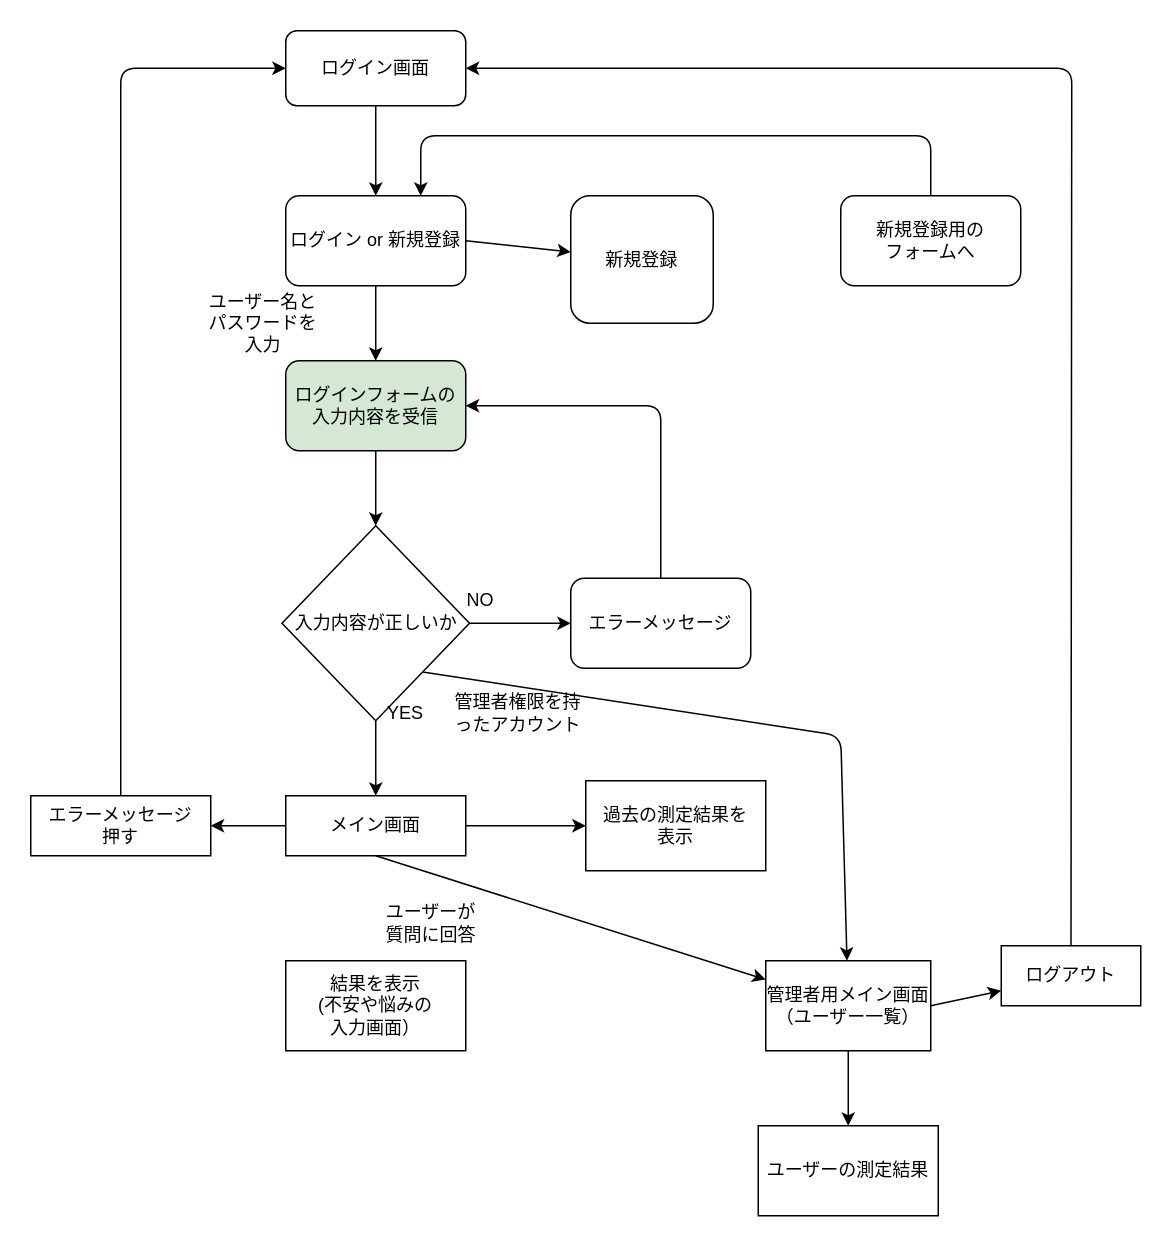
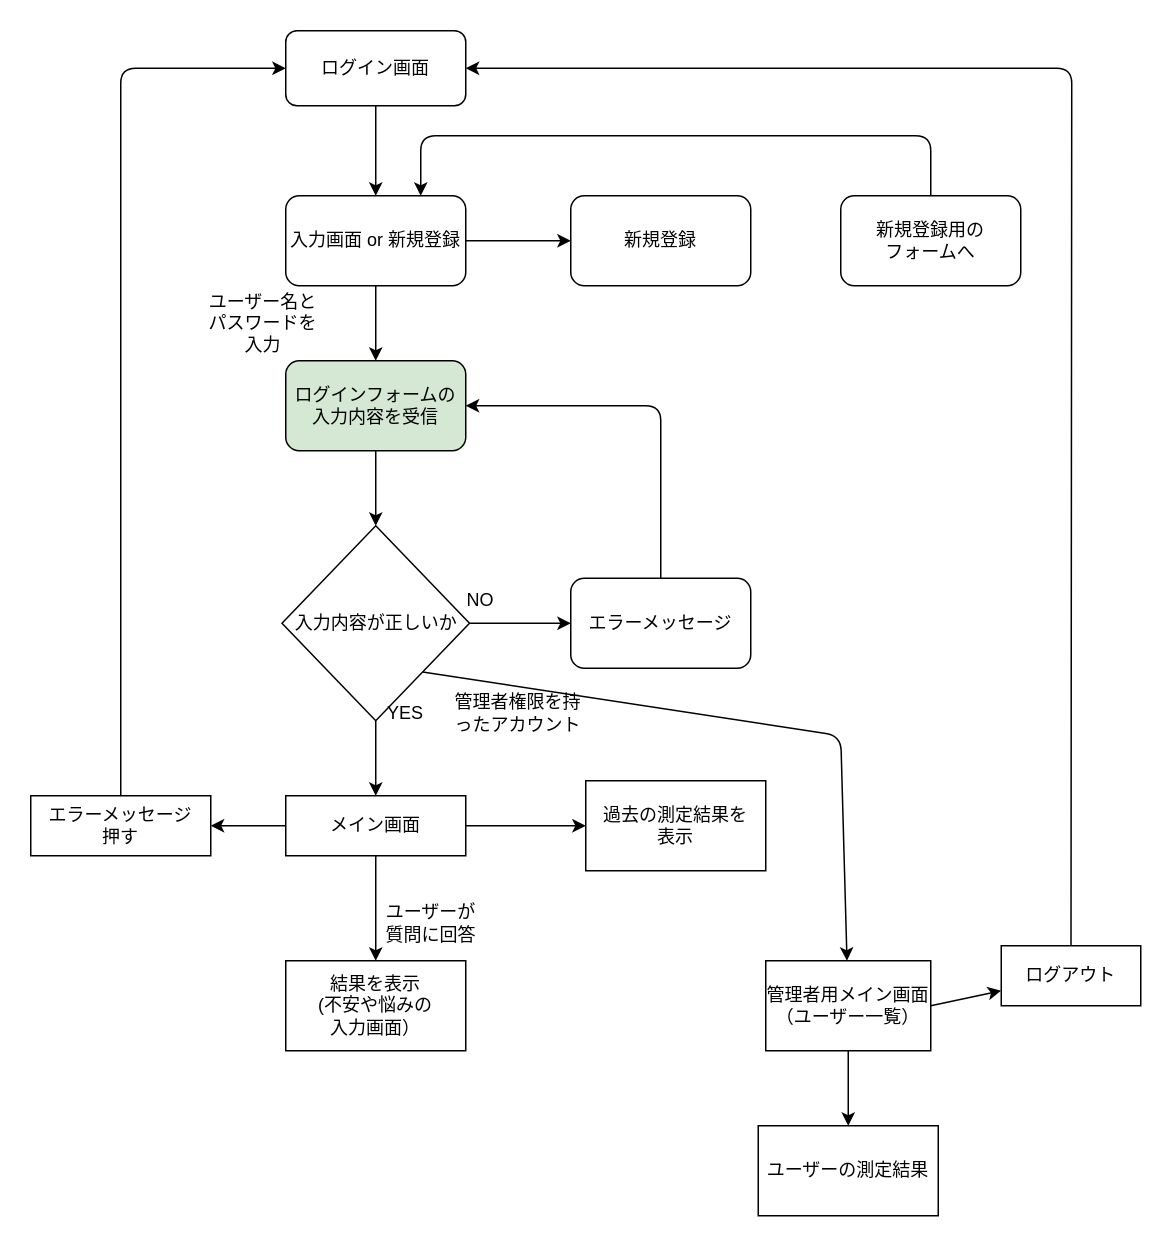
node "ログイン or 新規登録": label "ログイン or 新規登録" -> "入力画面 or 新規登録"
node "新規登録": size 143x128 -> 180x90
edge "メイン画面" -> "管理者用メイン画面 （ユーザー一覧）": now "メイン画面" -> "結果を表示 (不安や悩みの 入力画面）"
